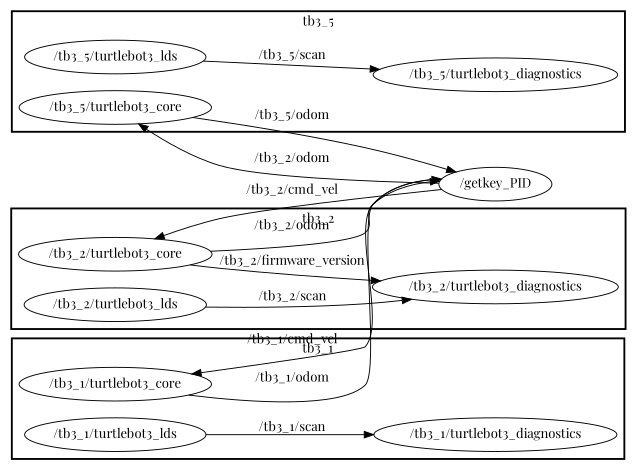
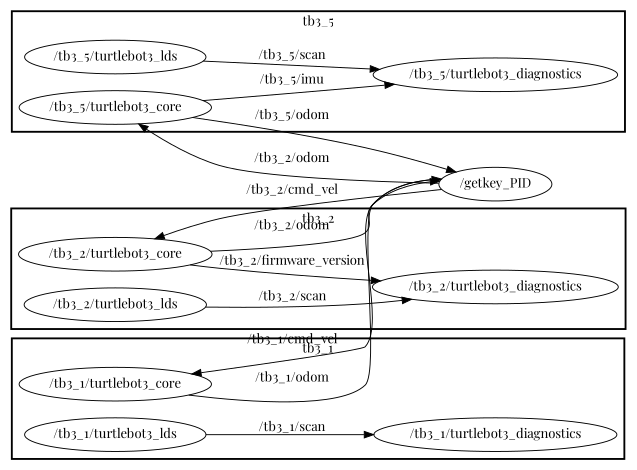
edge "/tb3_5/turtlebot3_core" -> "/tb3_5/turtlebot3_diagnostics": added, label "/tb3_5/imu"
